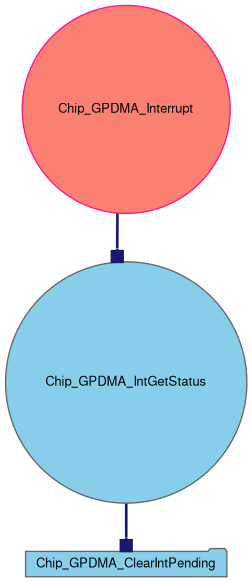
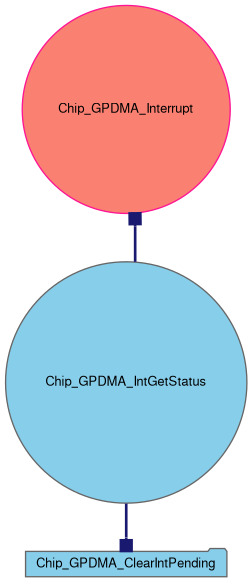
edge "Chip_GPDMA_Interrupt" -> "Chip_GPDMA_IntGetStatus": reversed
